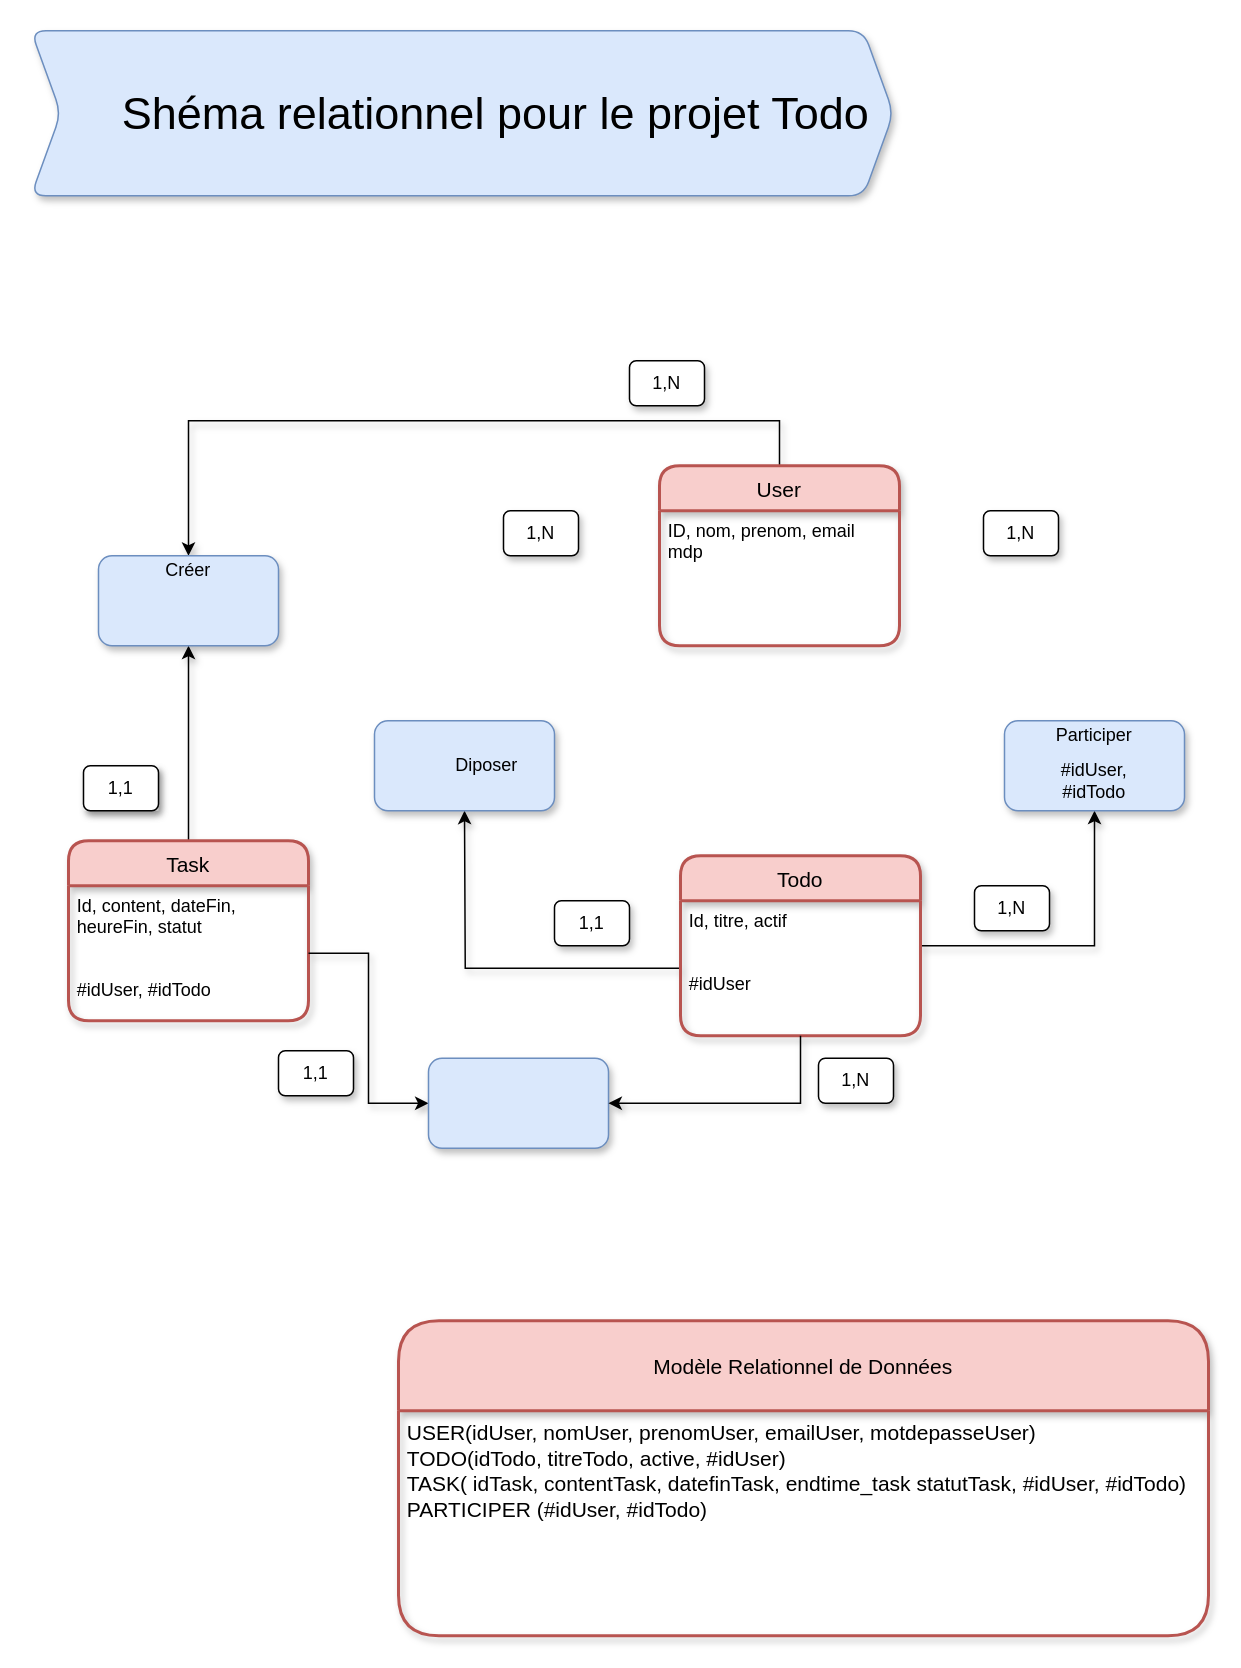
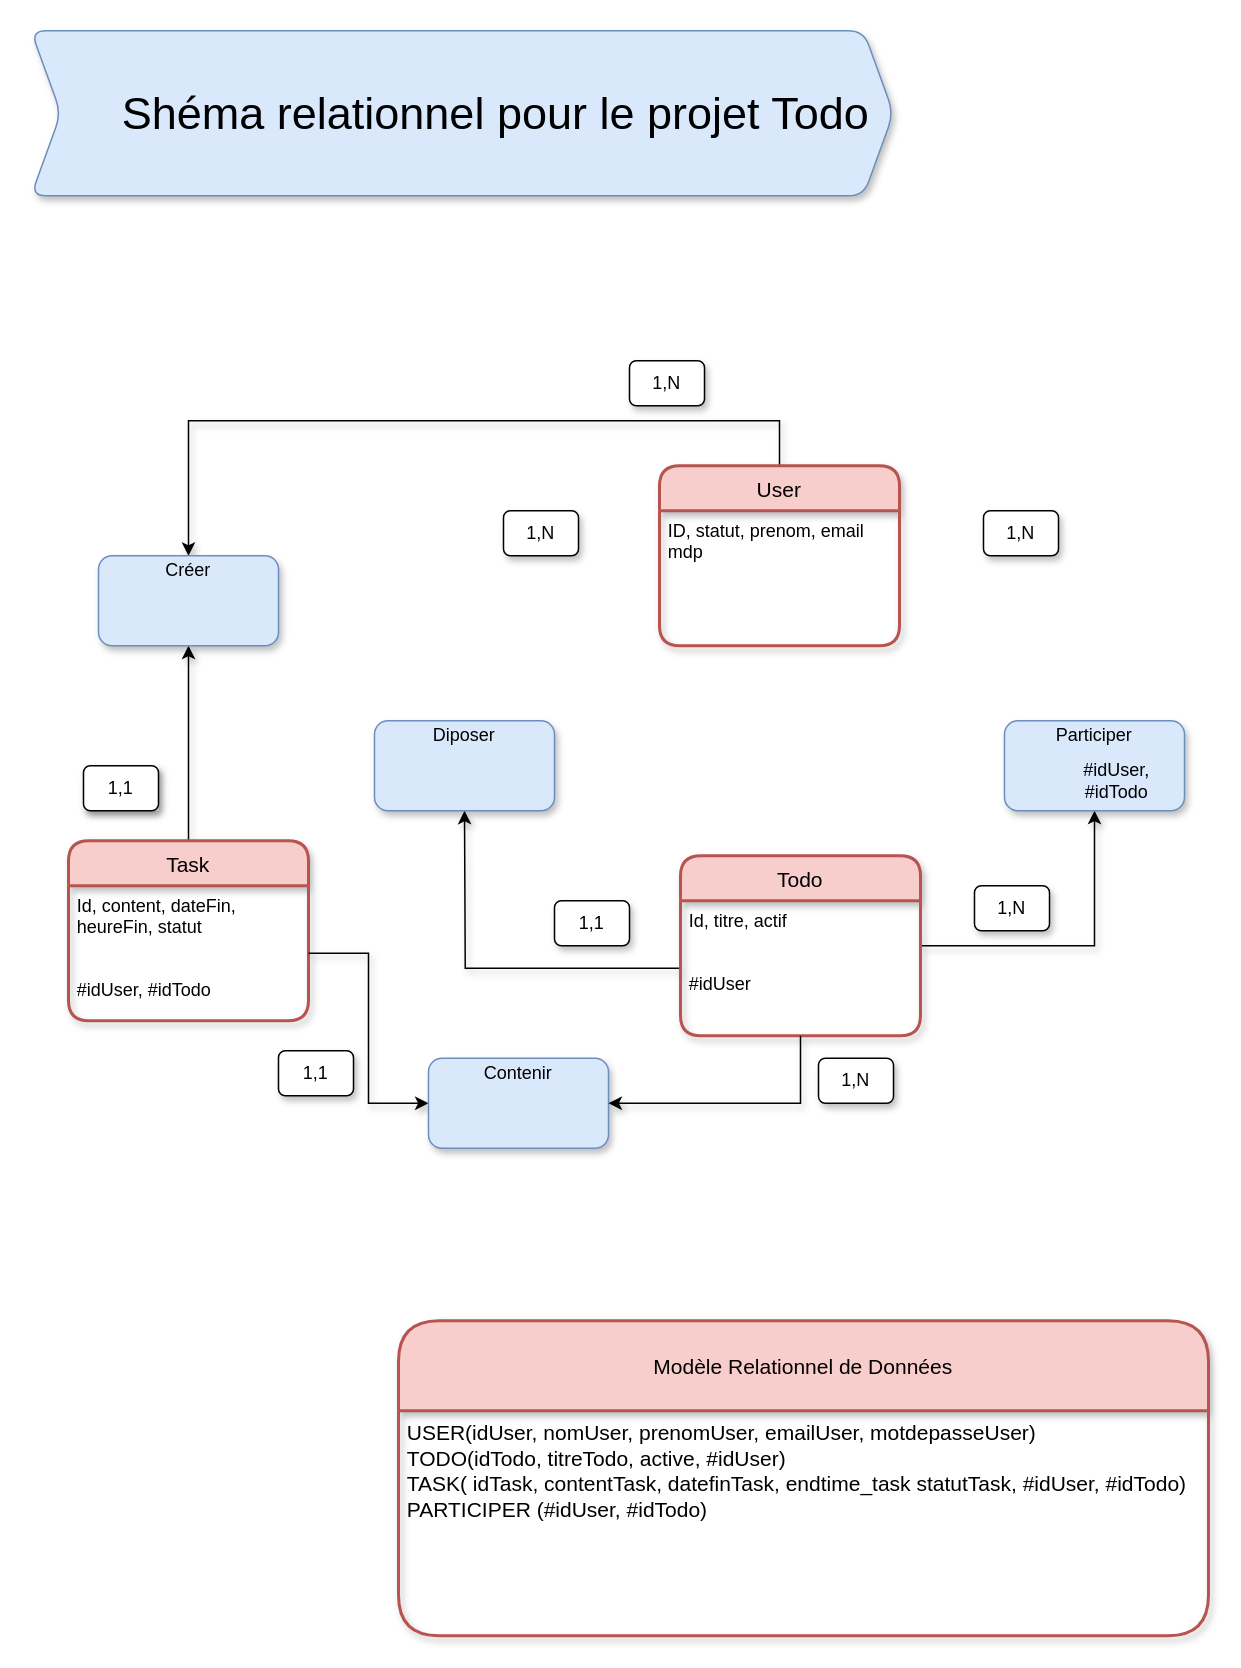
node "ID, nom, prenom, email mdp": label "ID, nom, prenom, email mdp" -> "ID, statut, prenom, email mdp"
node "Diposer": moved (487, 766) -> (464, 736)
node "#idUser, #idTodo": moved (1094, 781) -> (1117, 781)
node "Contenir": added
